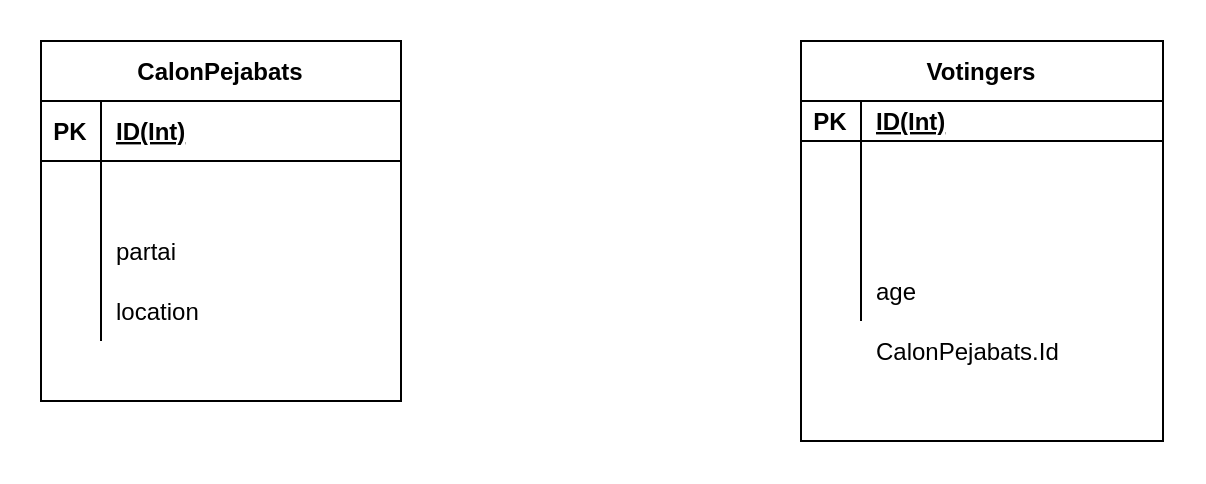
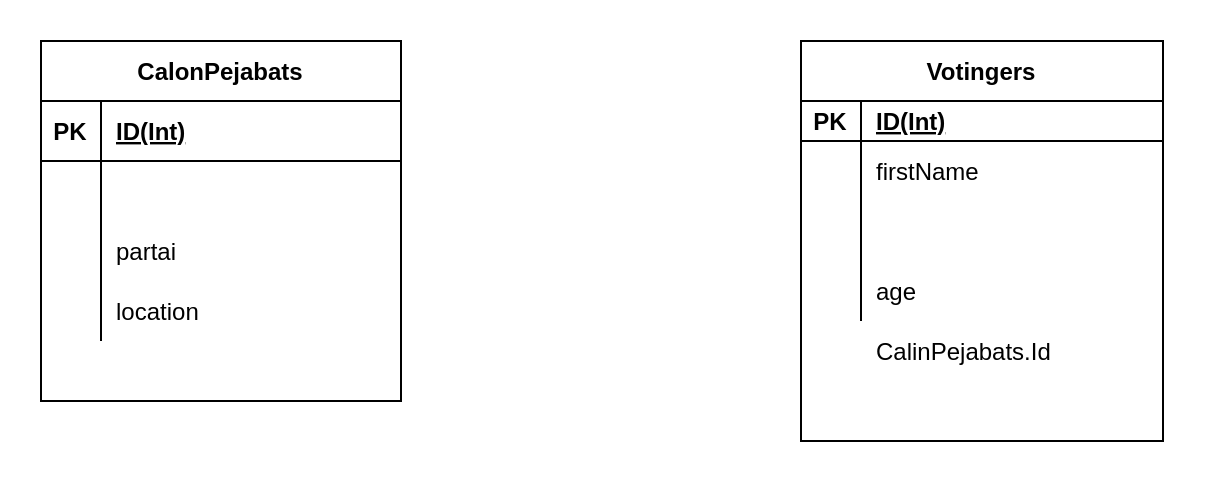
node "firstName": added
node "CalonPejabats.Id": label "CalonPejabats.Id" -> "CalinPejabats.Id"
